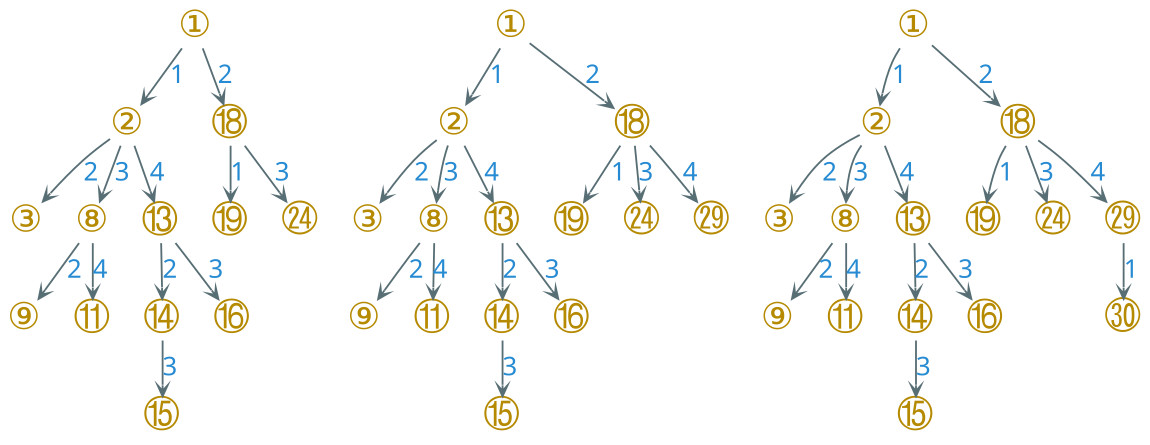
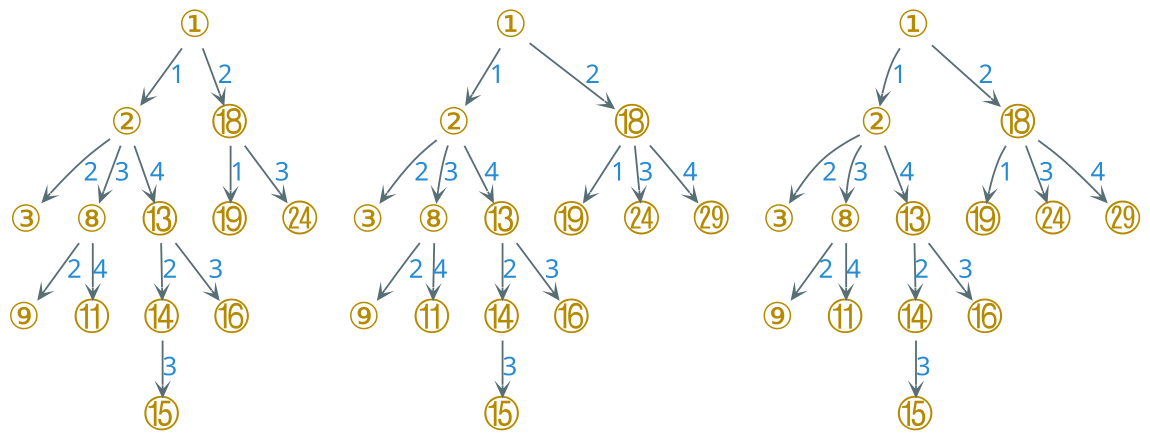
node "㉚": removed
